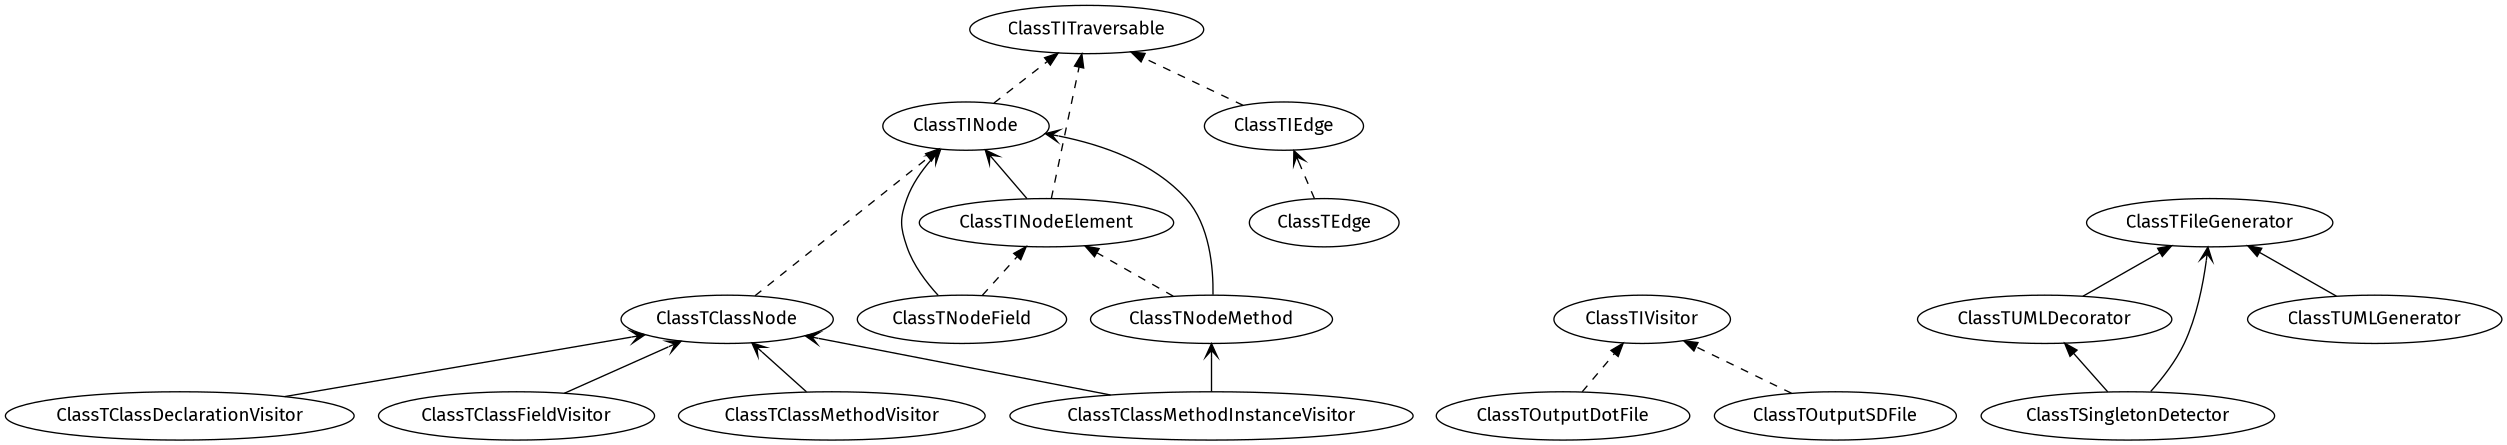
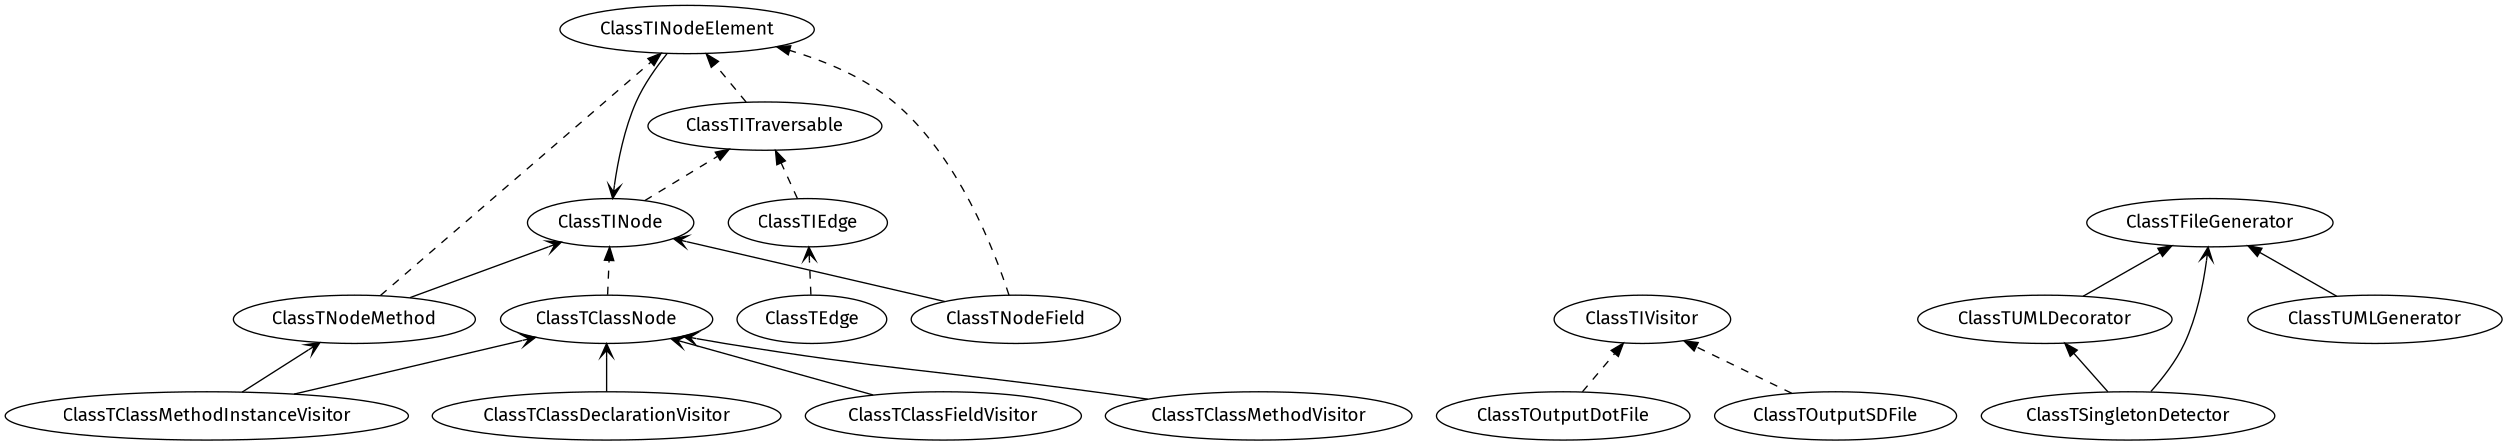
edge "ClassTINodeElement" -> "ClassTITraversable": reversed
